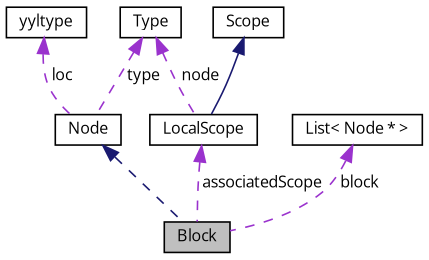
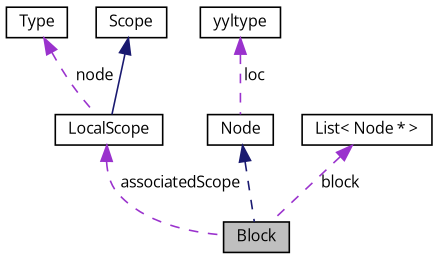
edge "Node" -> "Type": removed, label "type"
